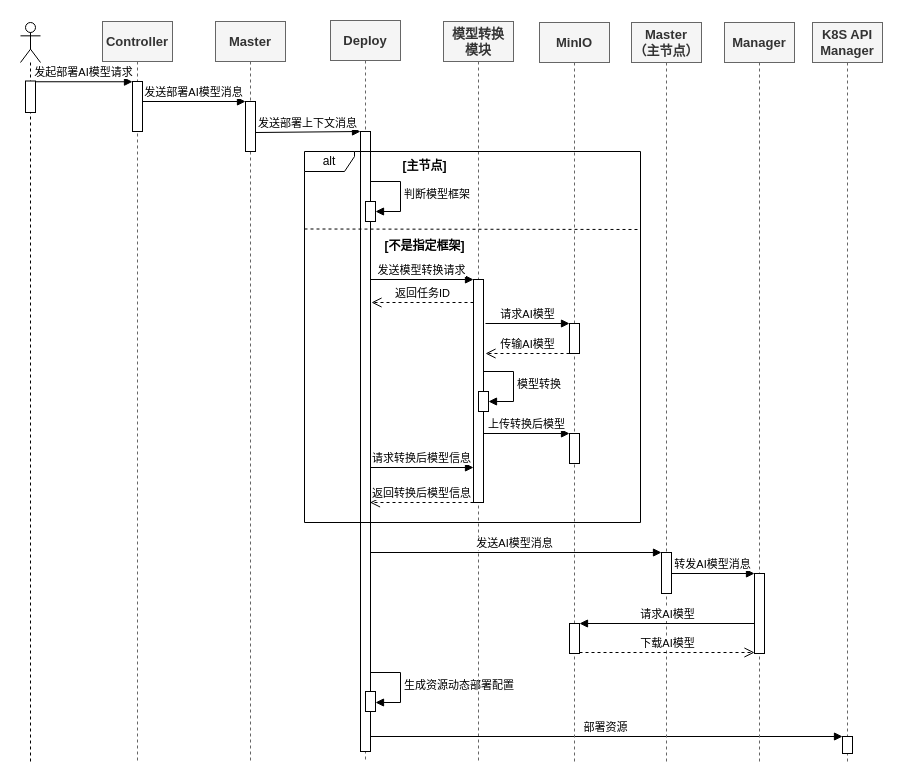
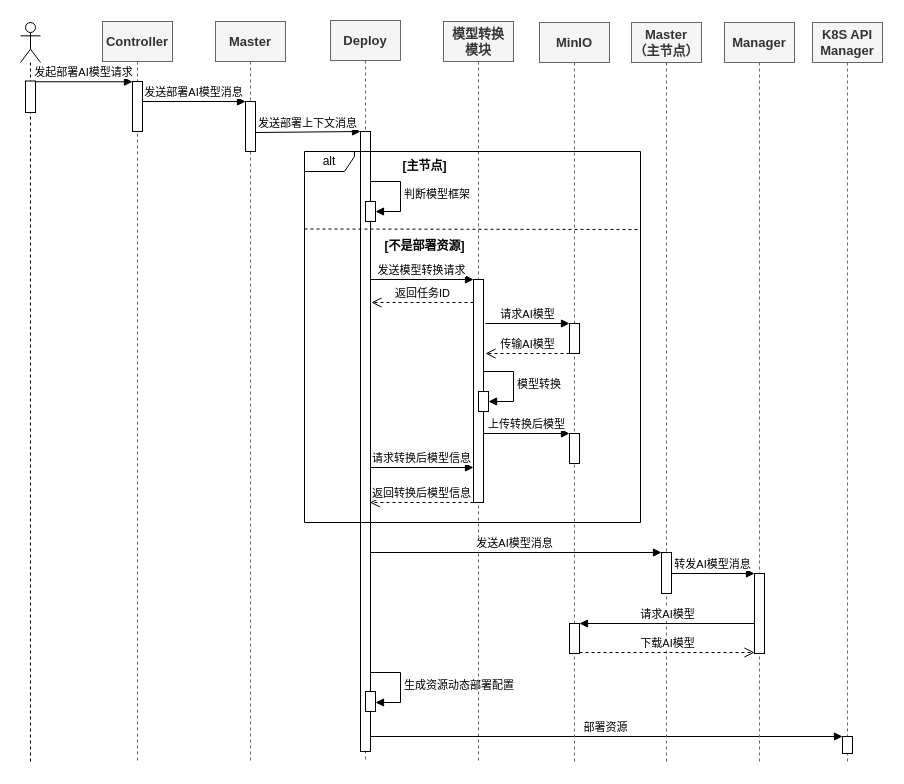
node "[不是指定框架]": label "[不是指定框架]" -> "[不是部署资源]"
